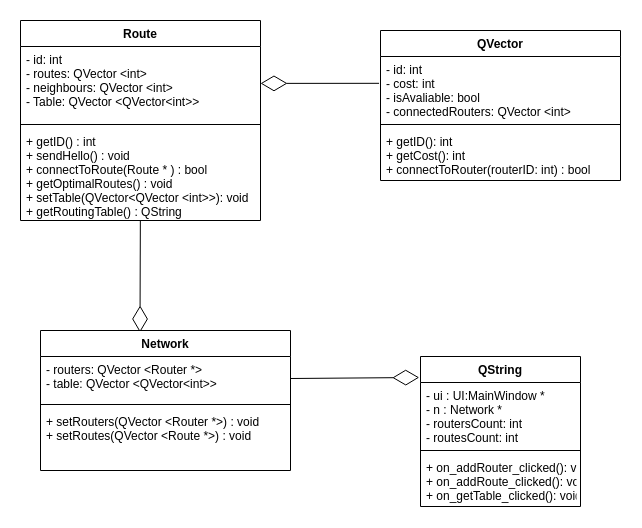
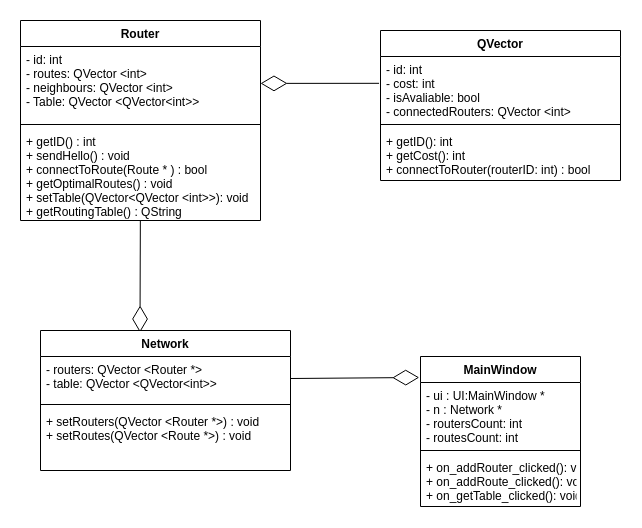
node "Route": label "Route" -> "Router"
node "QString": label "QString" -> "MainWindow"
